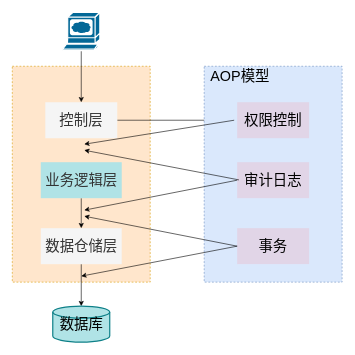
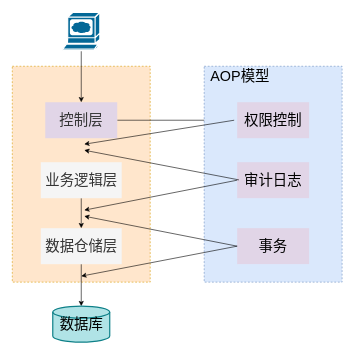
node "控制层": fillcolor #f5f5f5 -> #e1d5e7
node "业务逻辑层": fillcolor #b0e3e6 -> #f5f5f5
